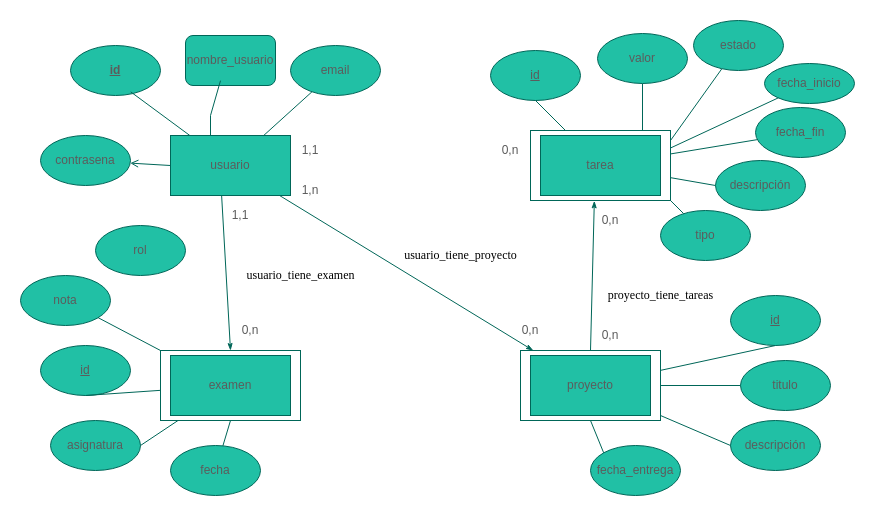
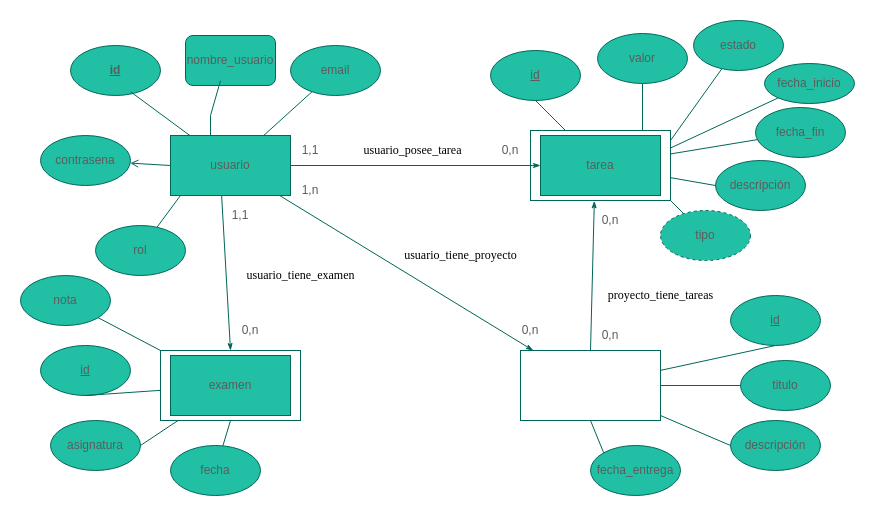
edge "usuario" -> "tarea": added, label "usuario_posee_tarea"
edge "usuario" -- "rol": added
node "tipo": style solid -> dashed
node "proyecto": removed
